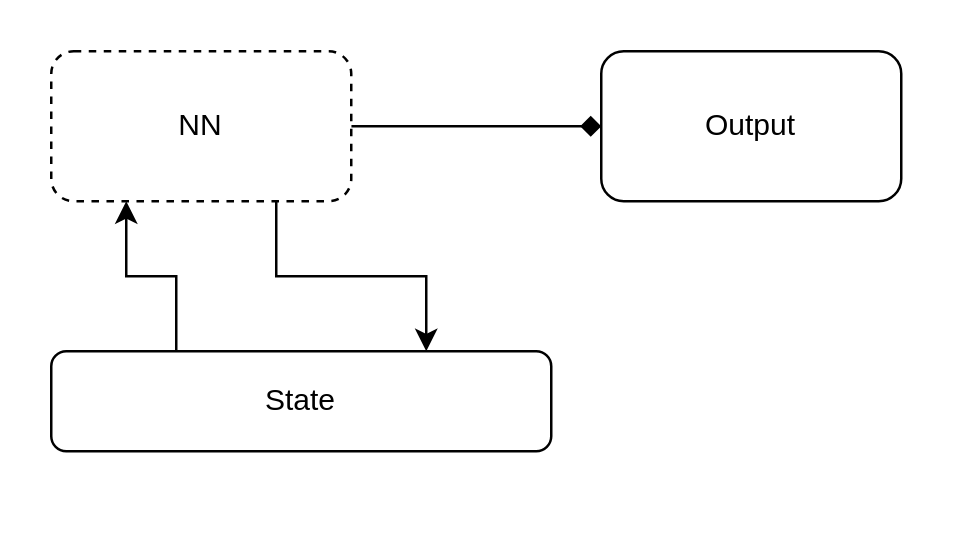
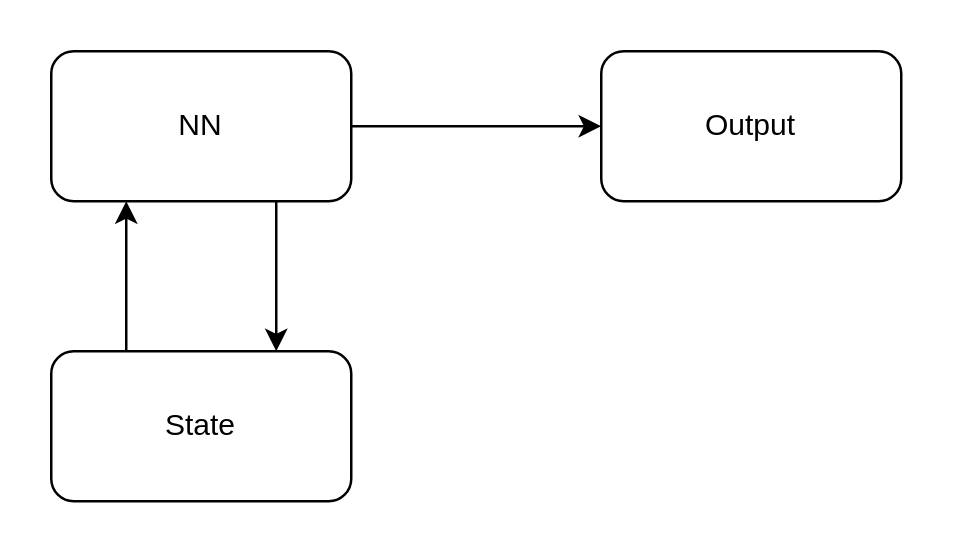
node "NN": style dashed -> solid
edge "NN" -> "Output": arrowhead diamond -> classic
node "State": size 500x100 -> 300x150
